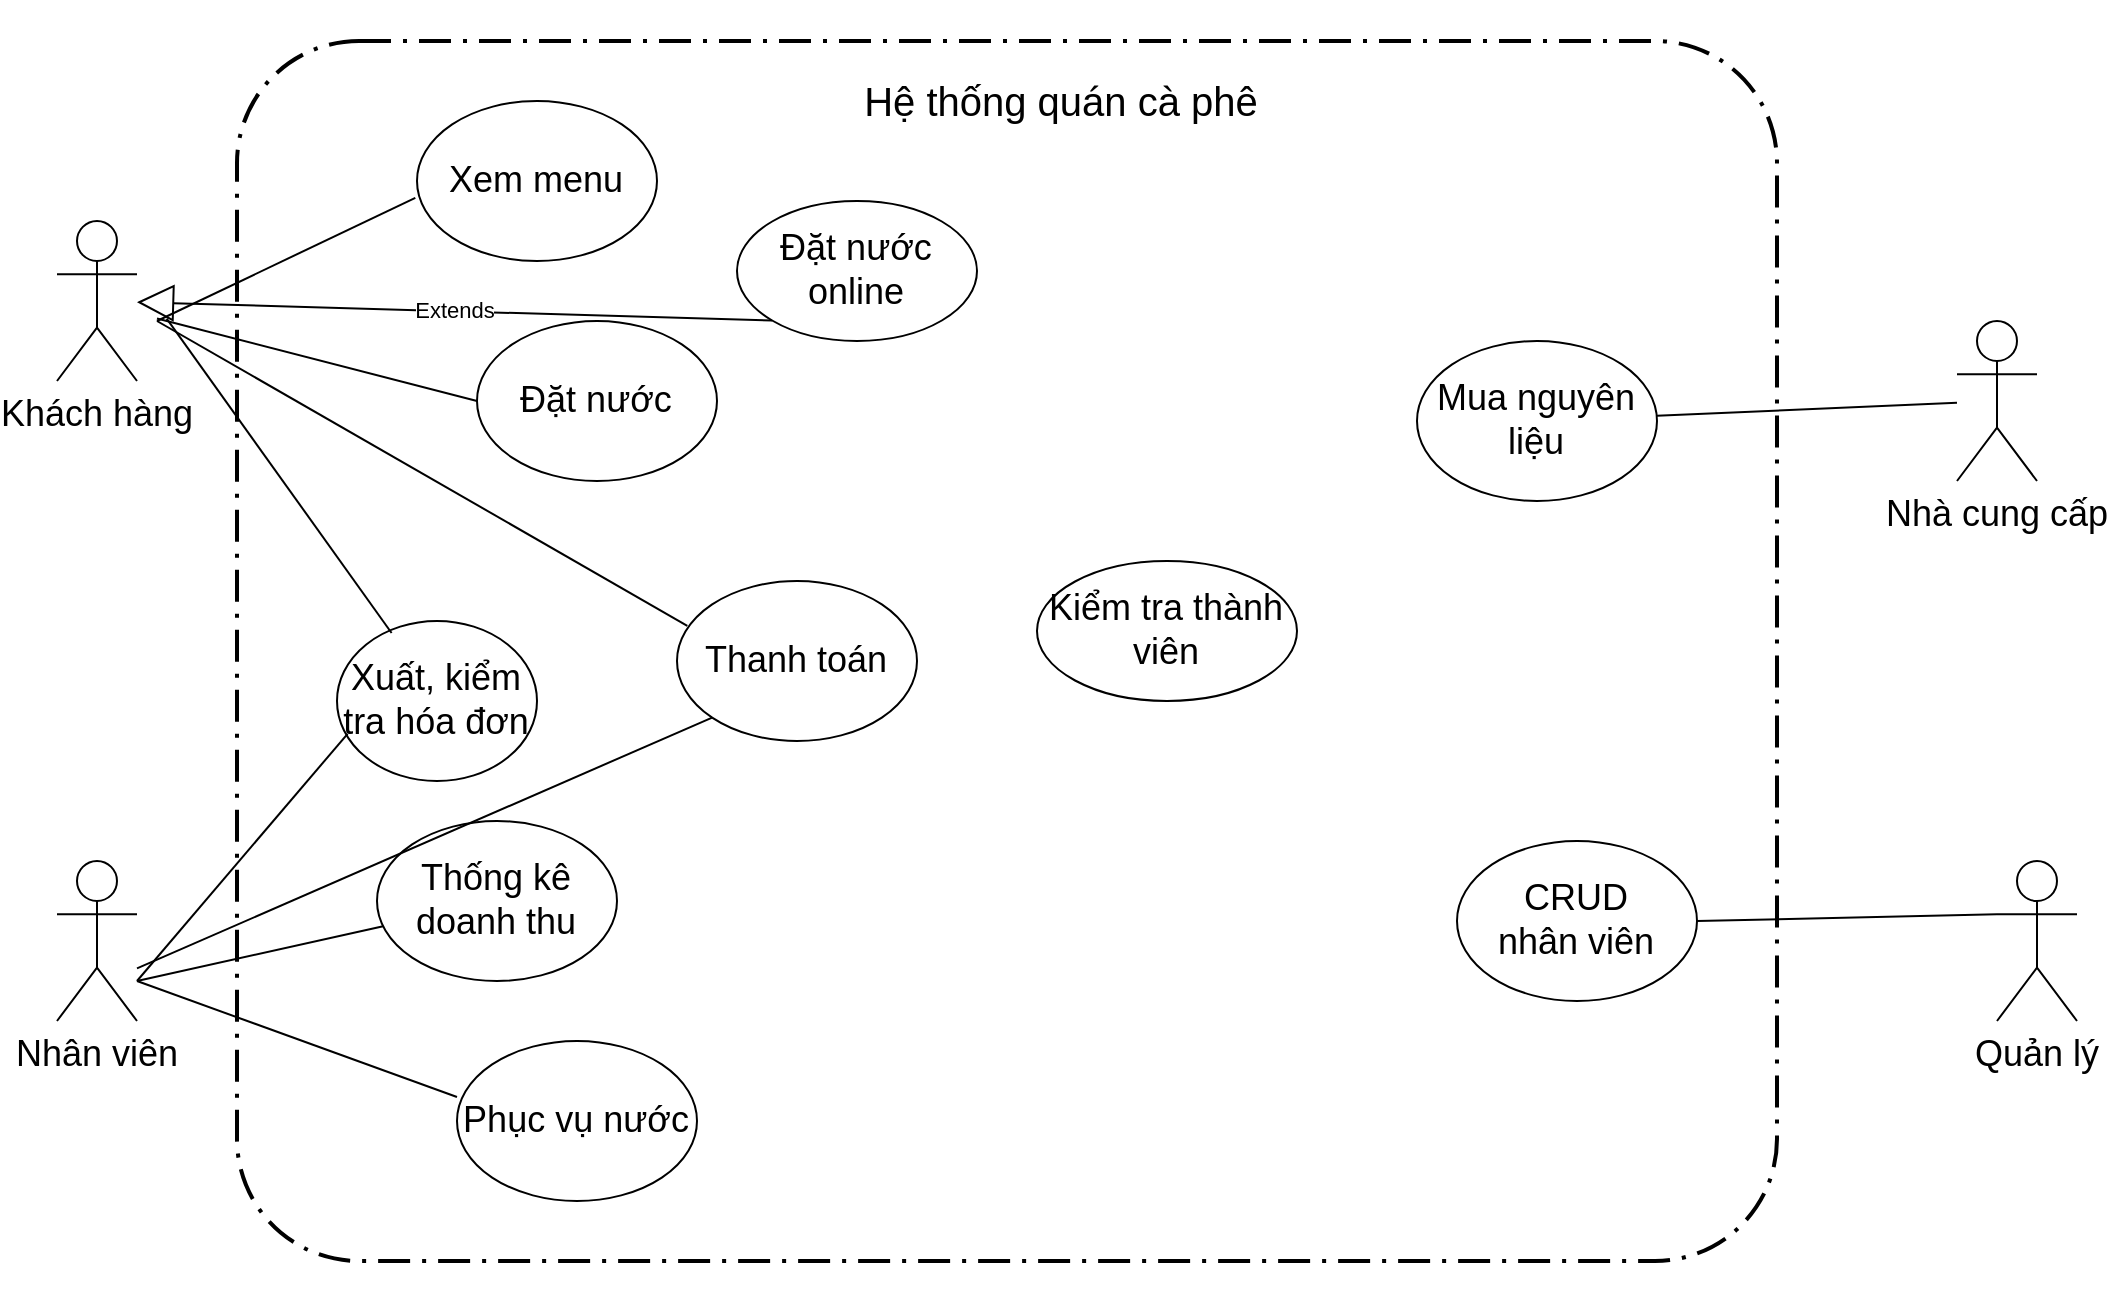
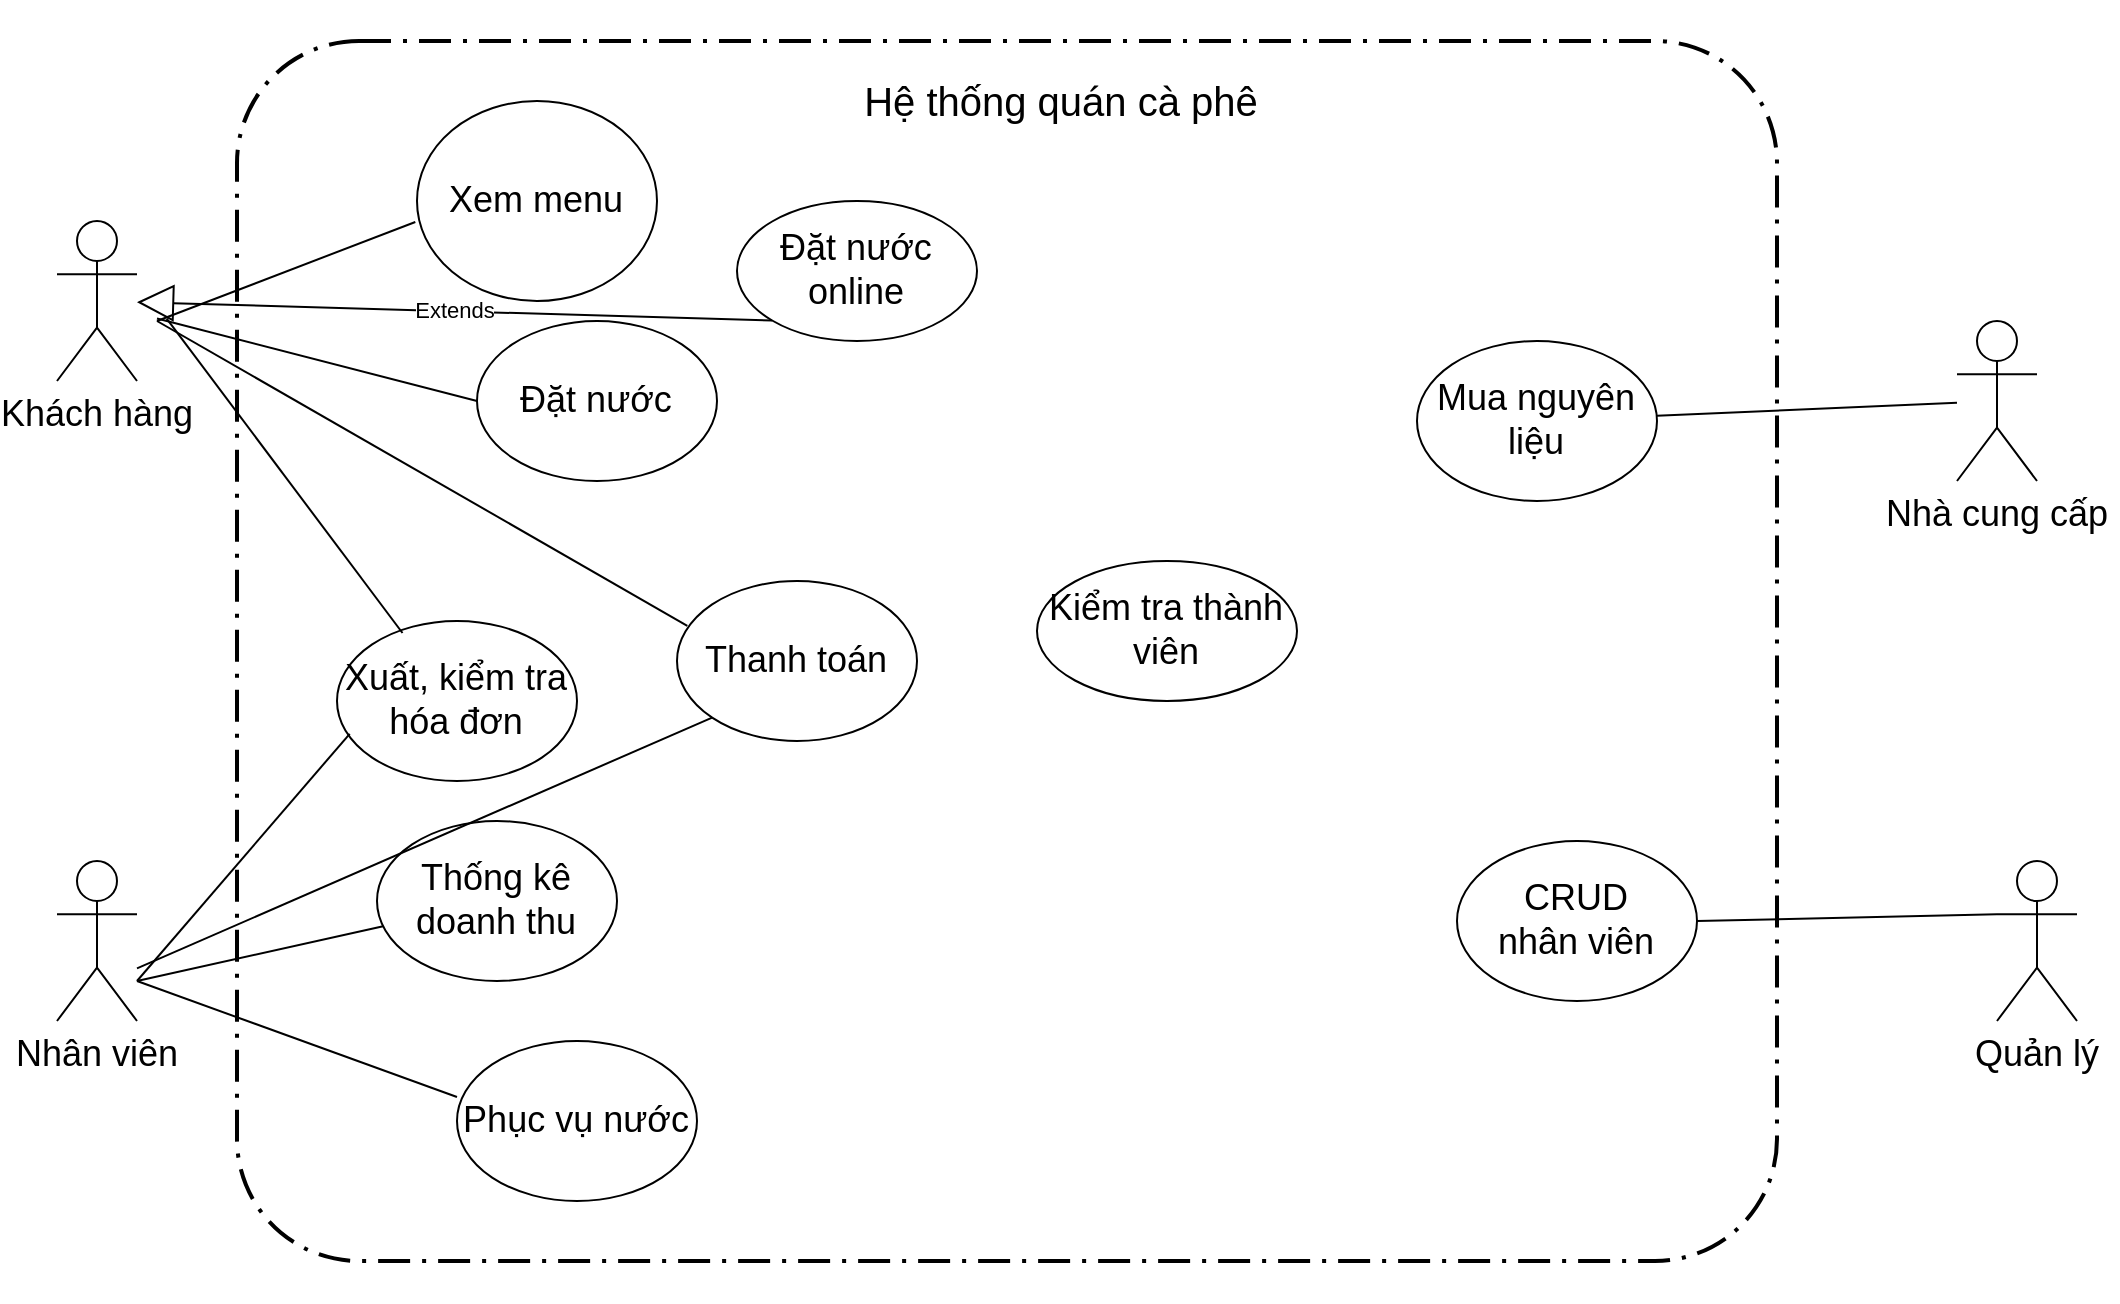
node "Xem menu": size 240x160 -> 240x200
node "Xuất, kiểm tra hóa đơn": size 200x160 -> 240x160
